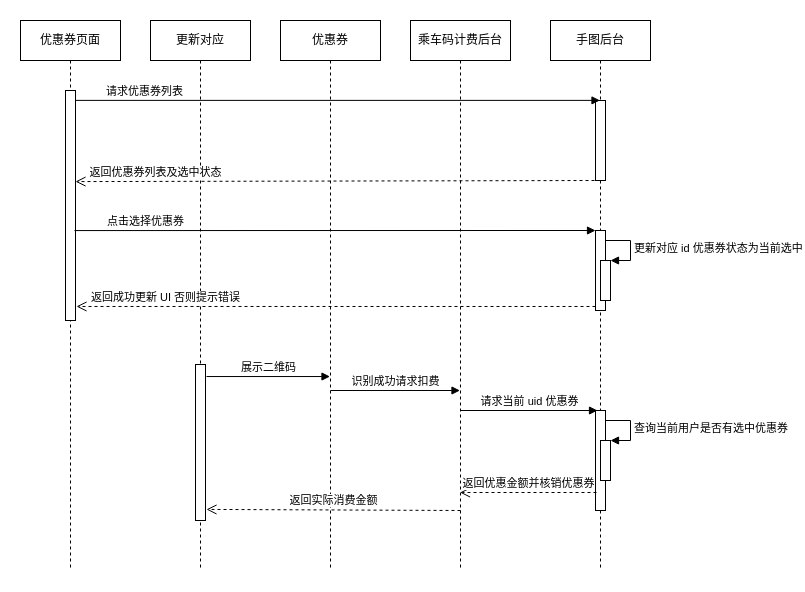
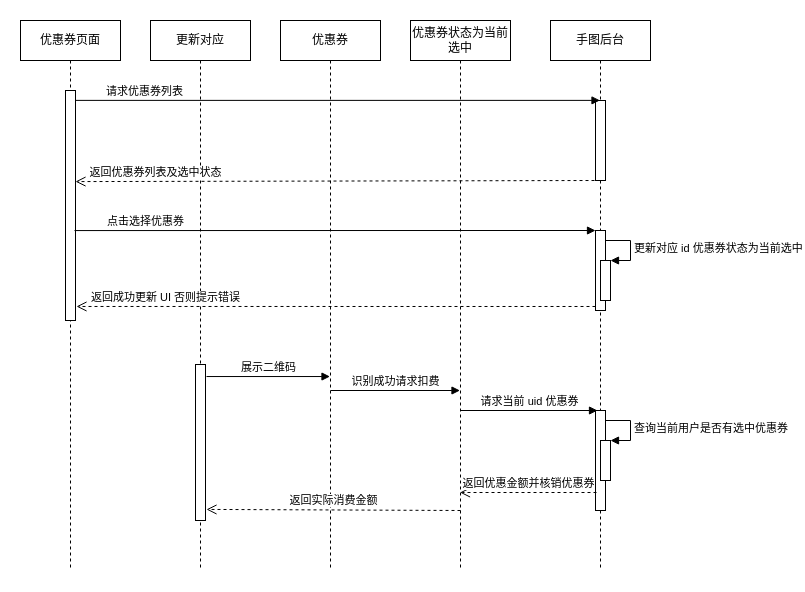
node "乘车码计费后台": label "乘车码计费后台" -> "优惠券状态为当前选中"
